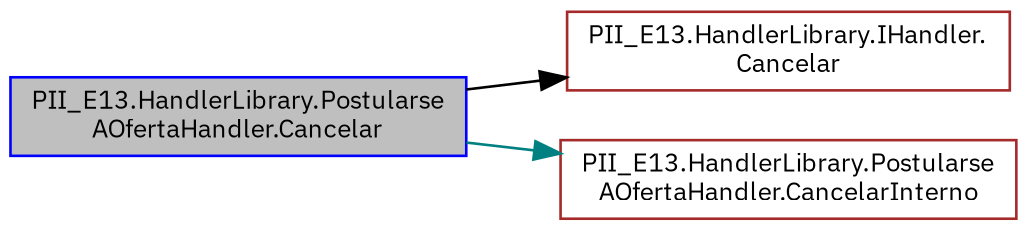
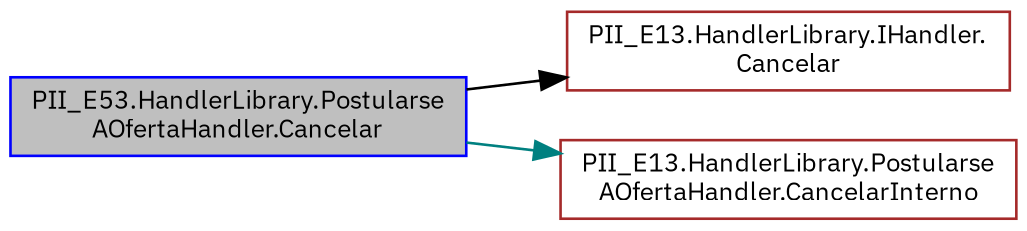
node "PII_E13.HandlerLibrary.Postularse AOfertaHandler.Cancelar": label "PII_E13.HandlerLibrary.Postularse AOfertaHandler.Cancelar" -> "PII_E53.HandlerLibrary.Postularse AOfertaHandler.Cancelar"
